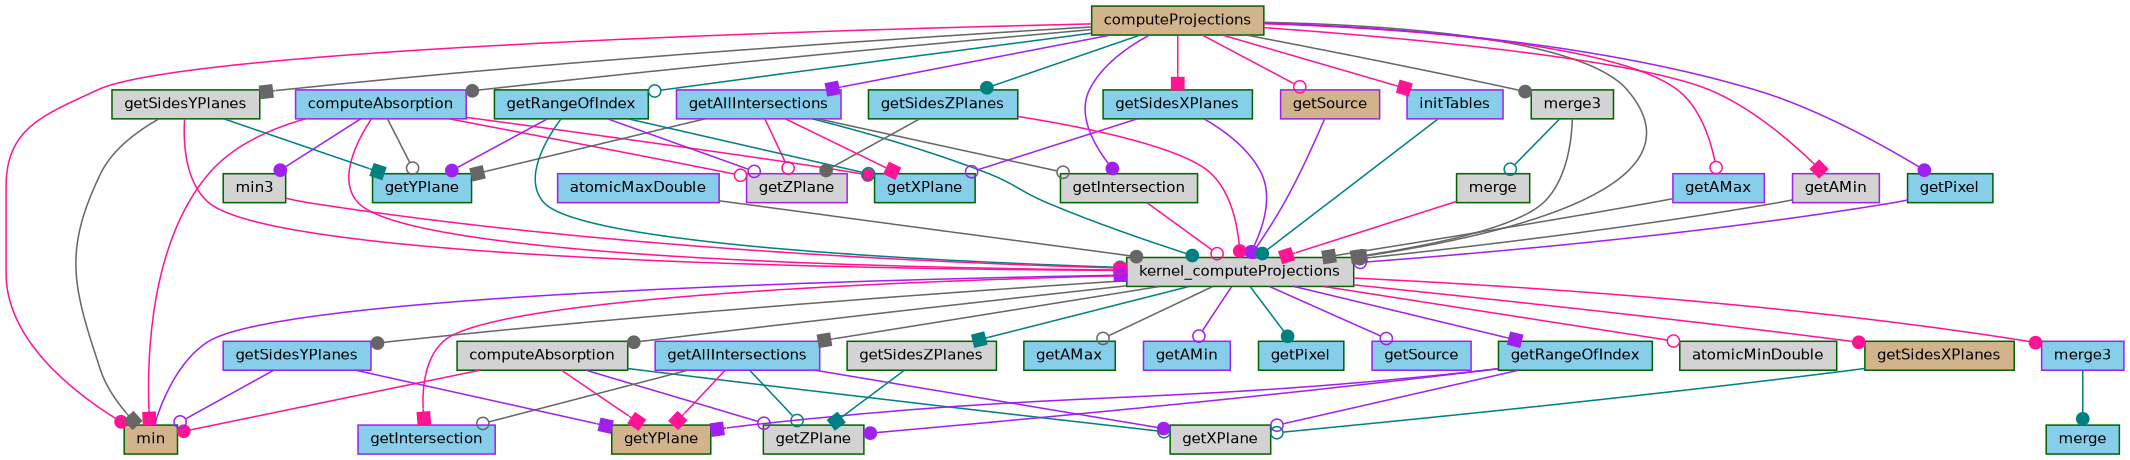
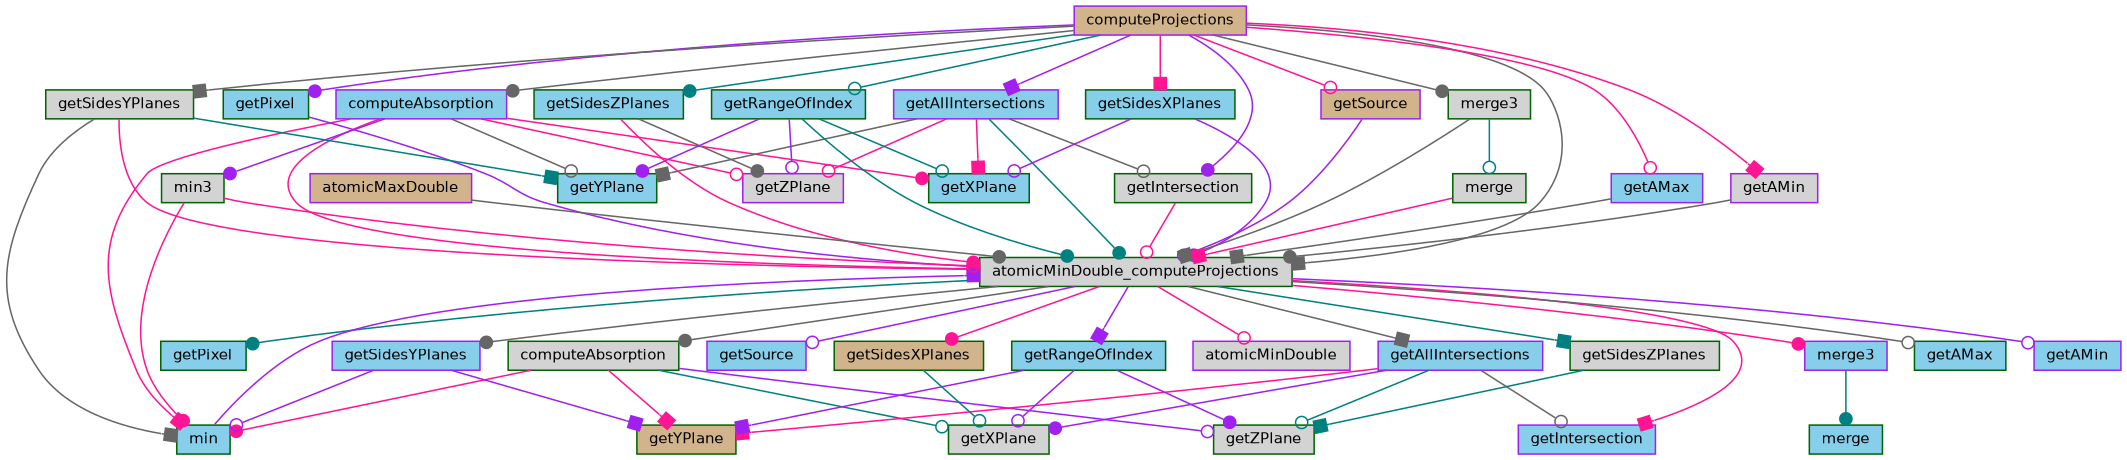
node "computeProjections": color darkgreen -> purple
edge "computeProjections" -> "min": now "min3" -> "min"
node "initTables": removed
node "atomicMaxDouble": fillcolor skyblue -> tan
node "kernel_computeProjections": label "kernel_computeProjections" -> "atomicMinDouble_computeProjections"
node "atomicMinDouble": color darkgreen -> purple
node "min": fillcolor tan -> skyblue
